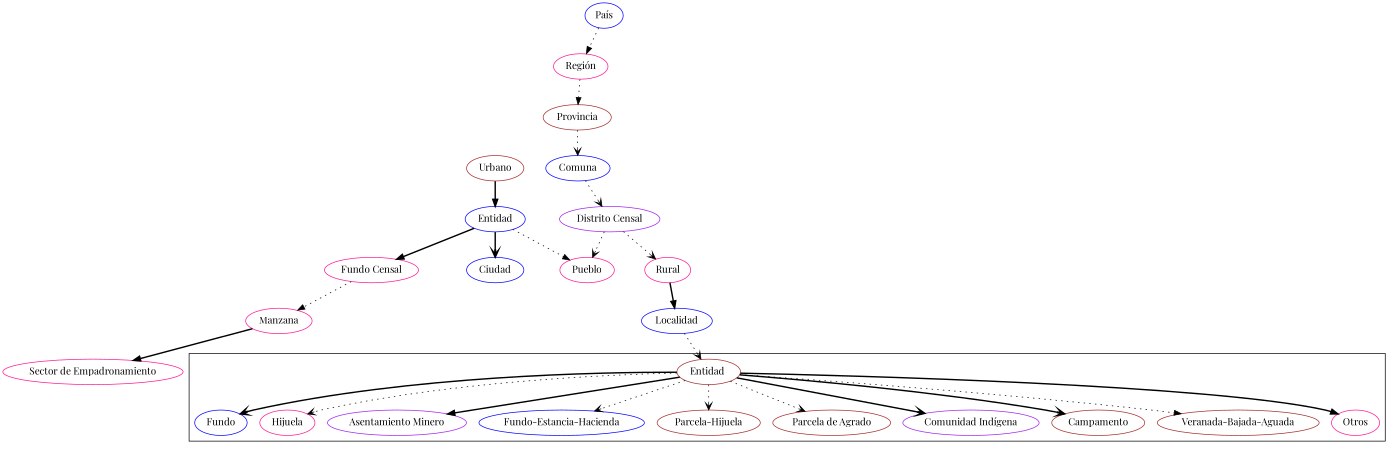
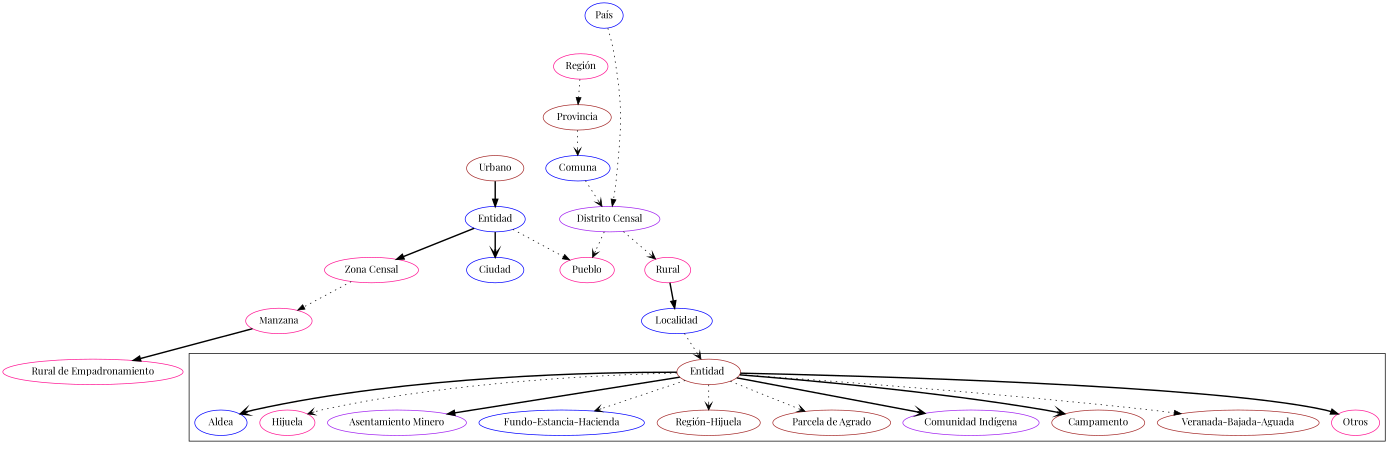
edge "País" -> "Región": now "País" -> "Distrito Censal"
node "Fundo Censal": label "Fundo Censal" -> "Zona Censal"
node "Sector de Empadronamiento": label "Sector de Empadronamiento" -> "Rural de Empadronamiento"
node "Fundo": label "Fundo" -> "Aldea"
node "Parcela-Hijuela": label "Parcela-Hijuela" -> "Región-Hijuela"
